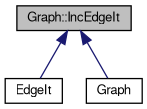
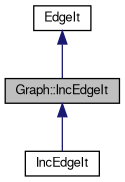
edge "EdgeIt" -> "Graph::IncEdgeIt": reversed
node "Graph": label "Graph" -> "IncEdgeIt"
